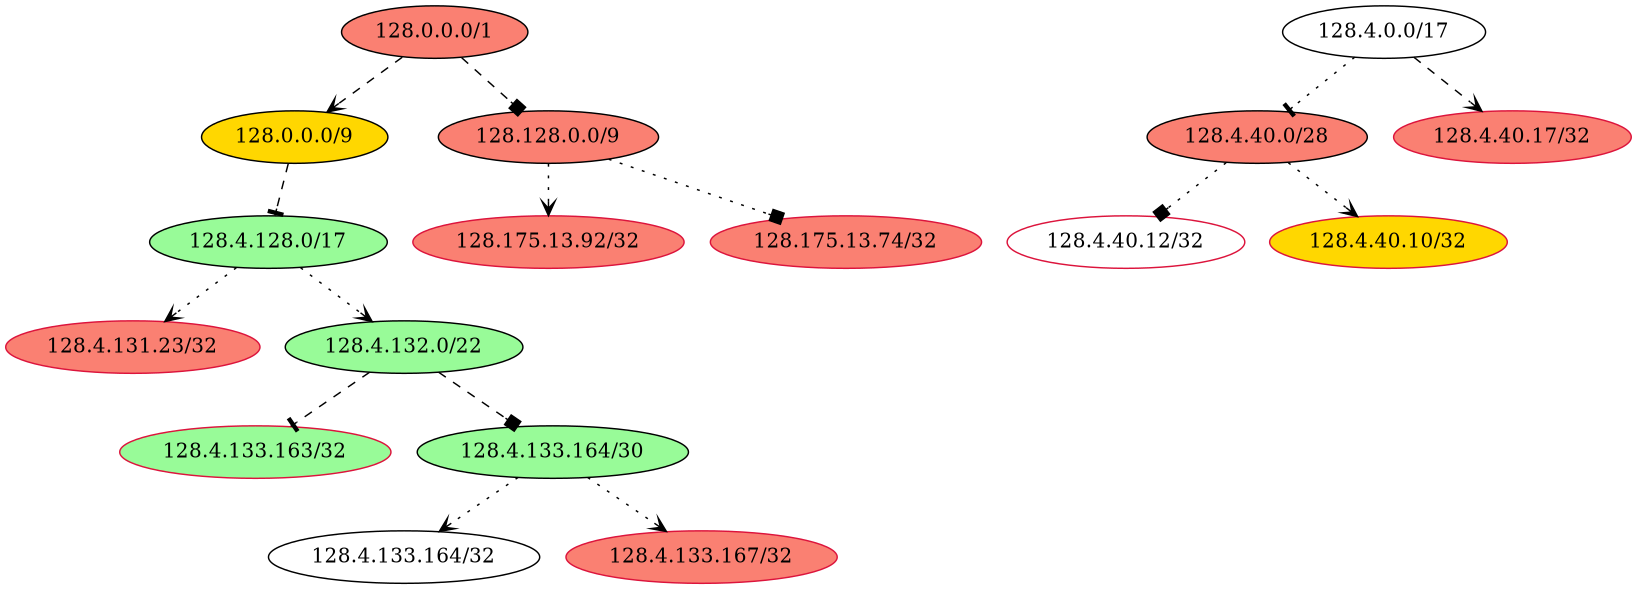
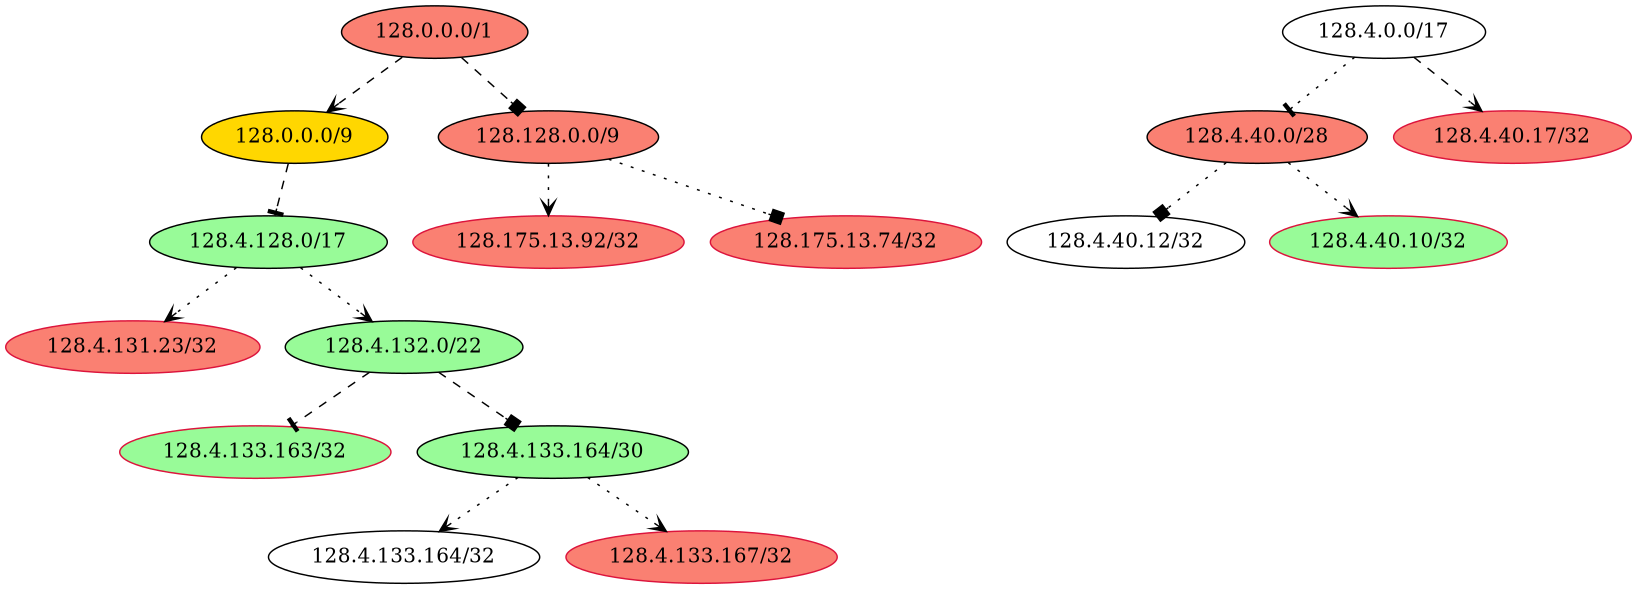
node "128.4.40.12/32": color crimson -> black
node "128.4.40.10/32": fillcolor gold -> palegreen
